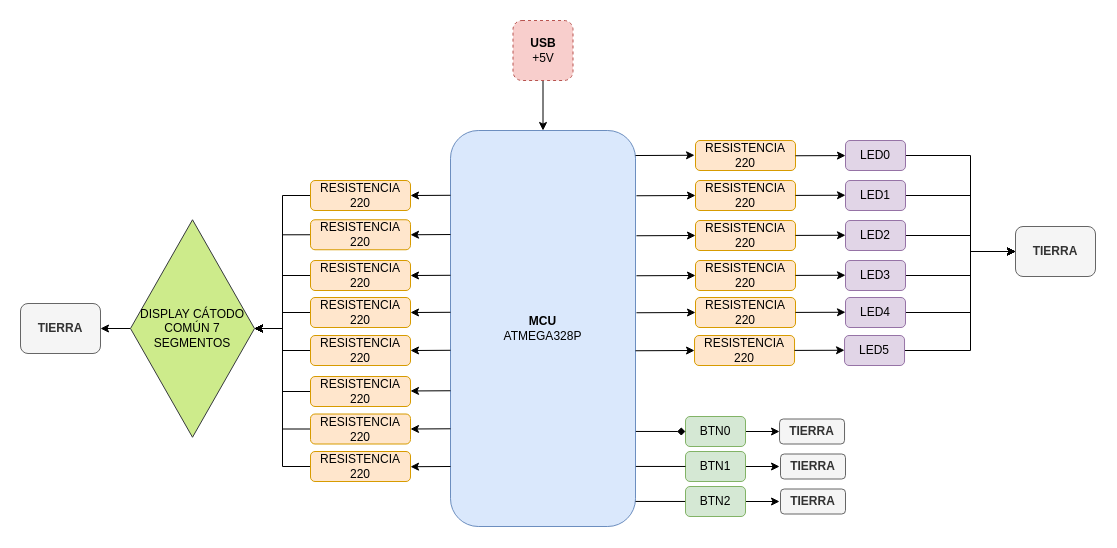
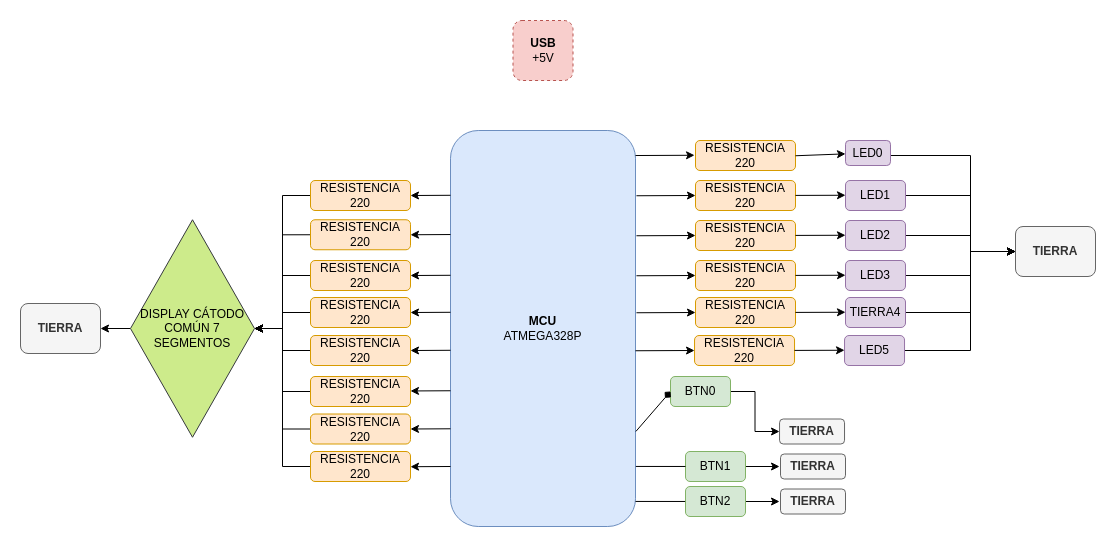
edge "USB +5V" -> "MCU ATMEGA328P": removed
node "LED0": size 60x30 -> 45x25
node "LED4": label "LED4" -> "TIERRA4"
node "BTN0": moved (716, 432) -> (701, 392)
